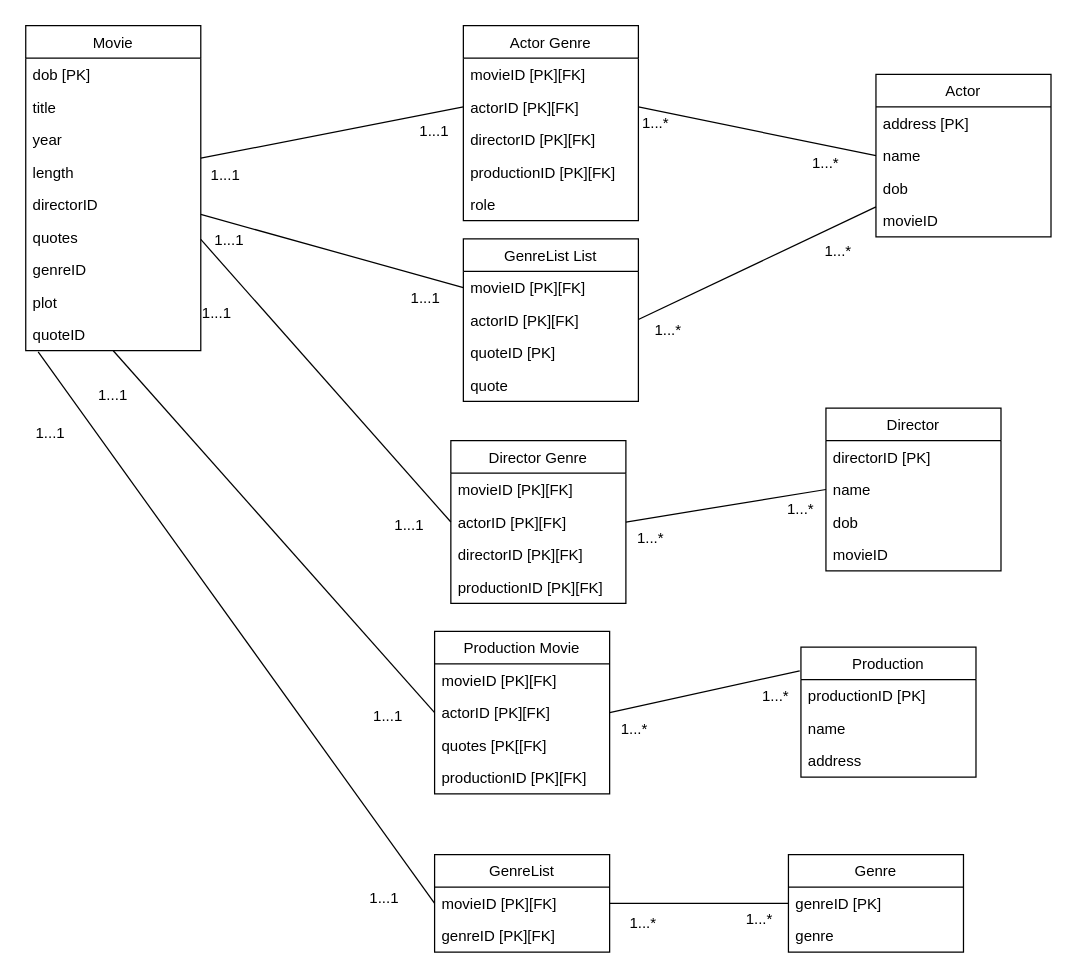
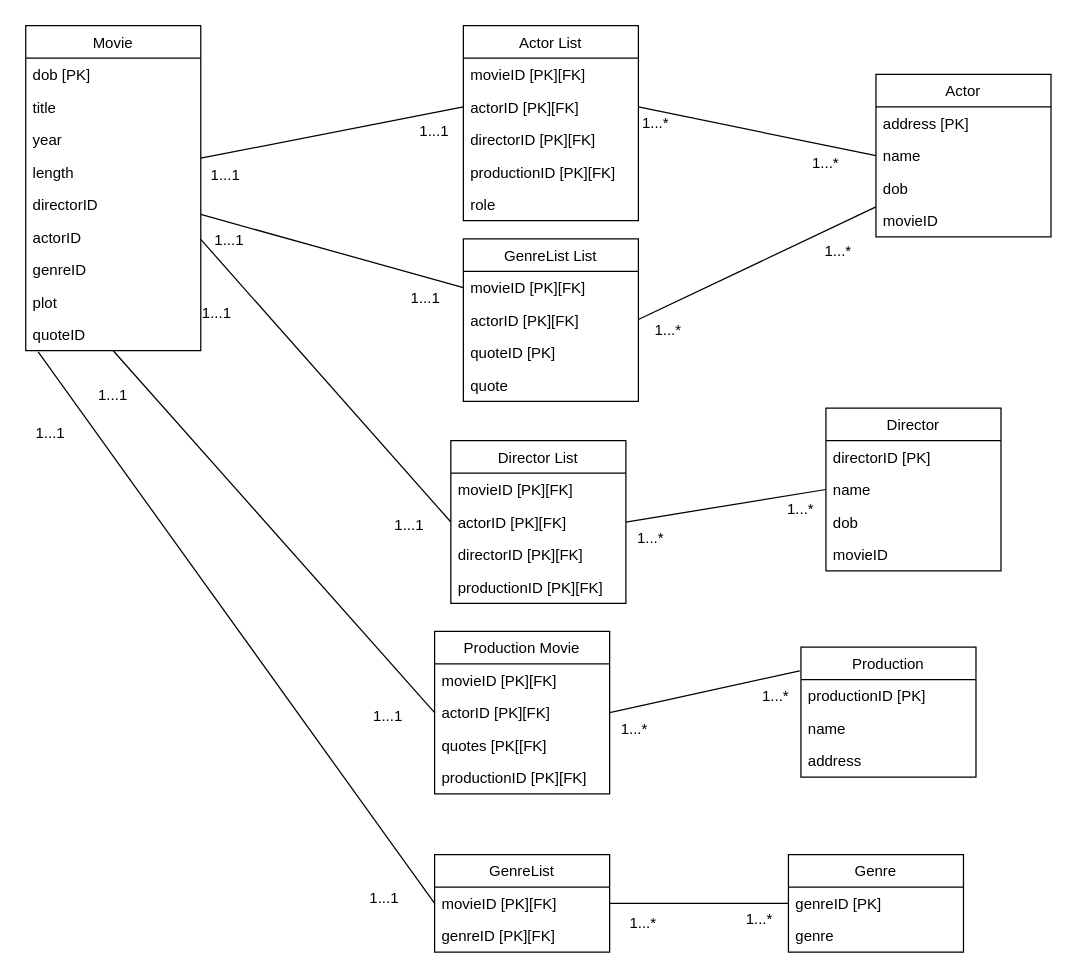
node "Actor Genre": label "Actor Genre" -> "Actor List"
node "quotes": label "quotes" -> "actorID"
node "Director Genre": label "Director Genre" -> "Director List"
